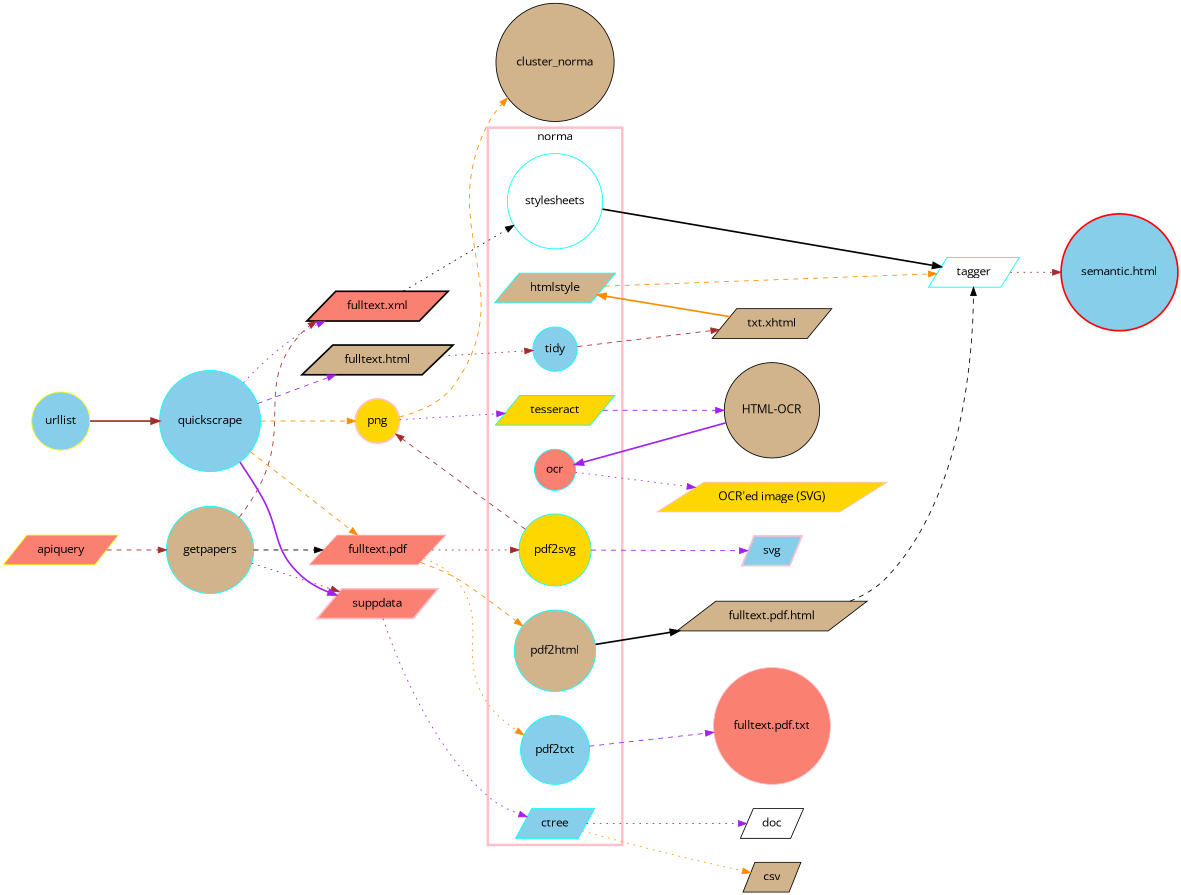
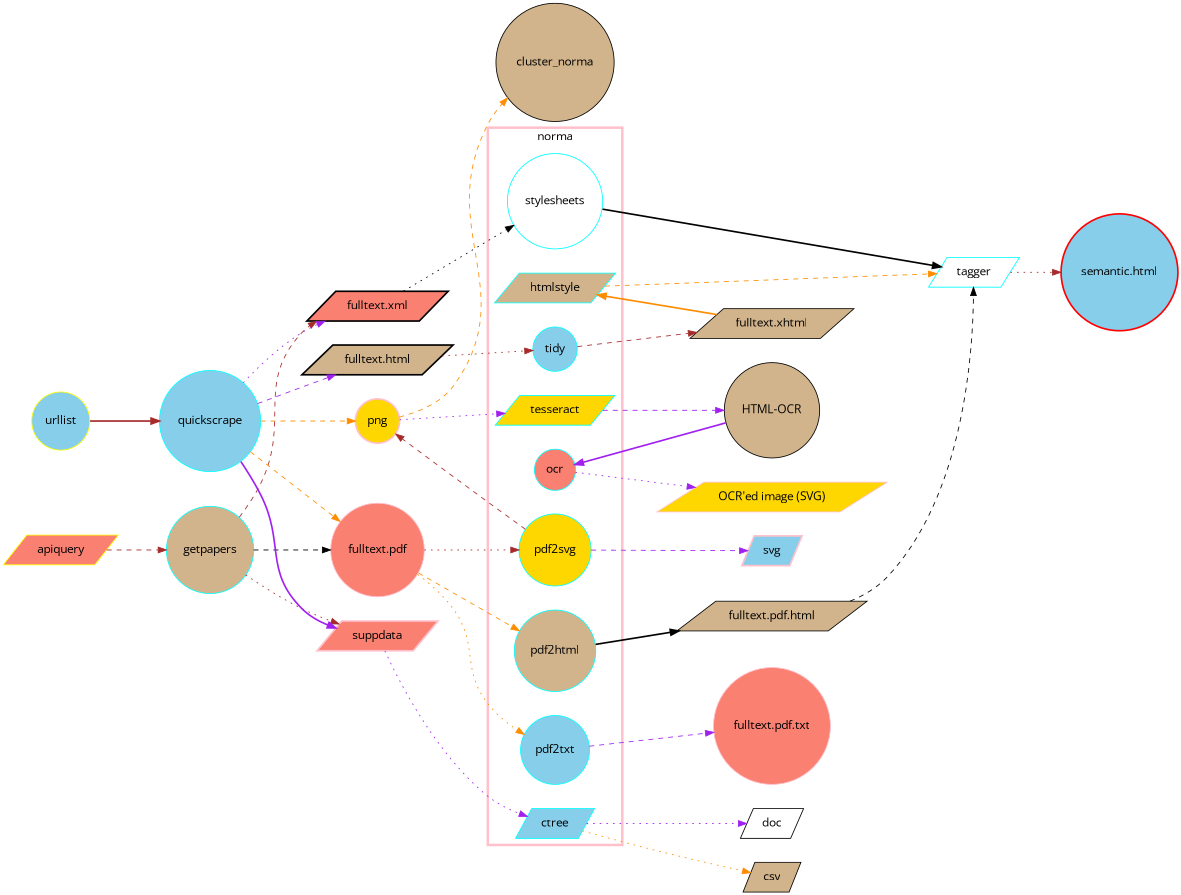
node "txt.xhtml": label "txt.xhtml" -> "fulltext.xhtml"
node "fulltext.pdf": shape parallelogram -> circle
